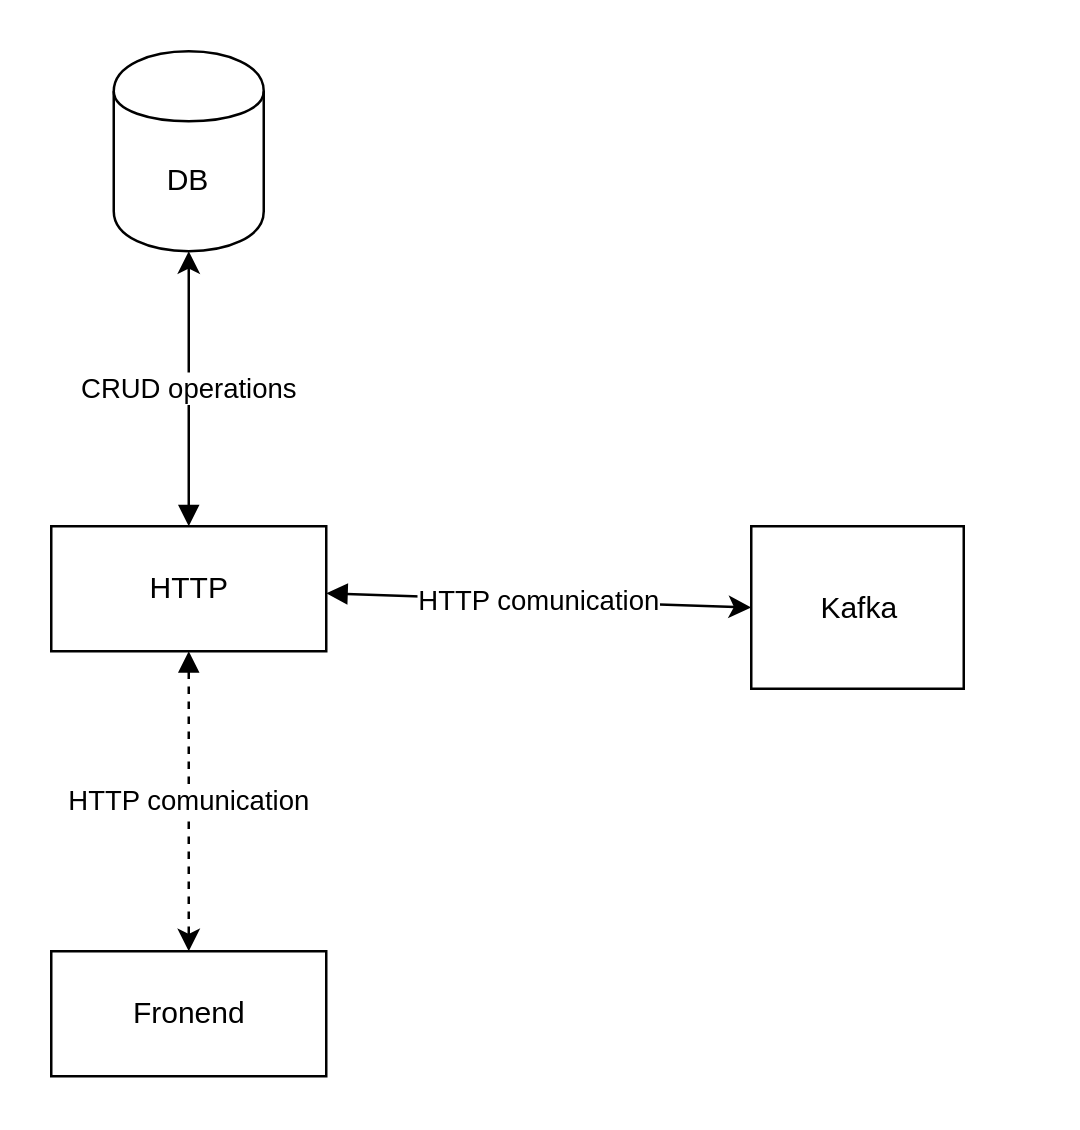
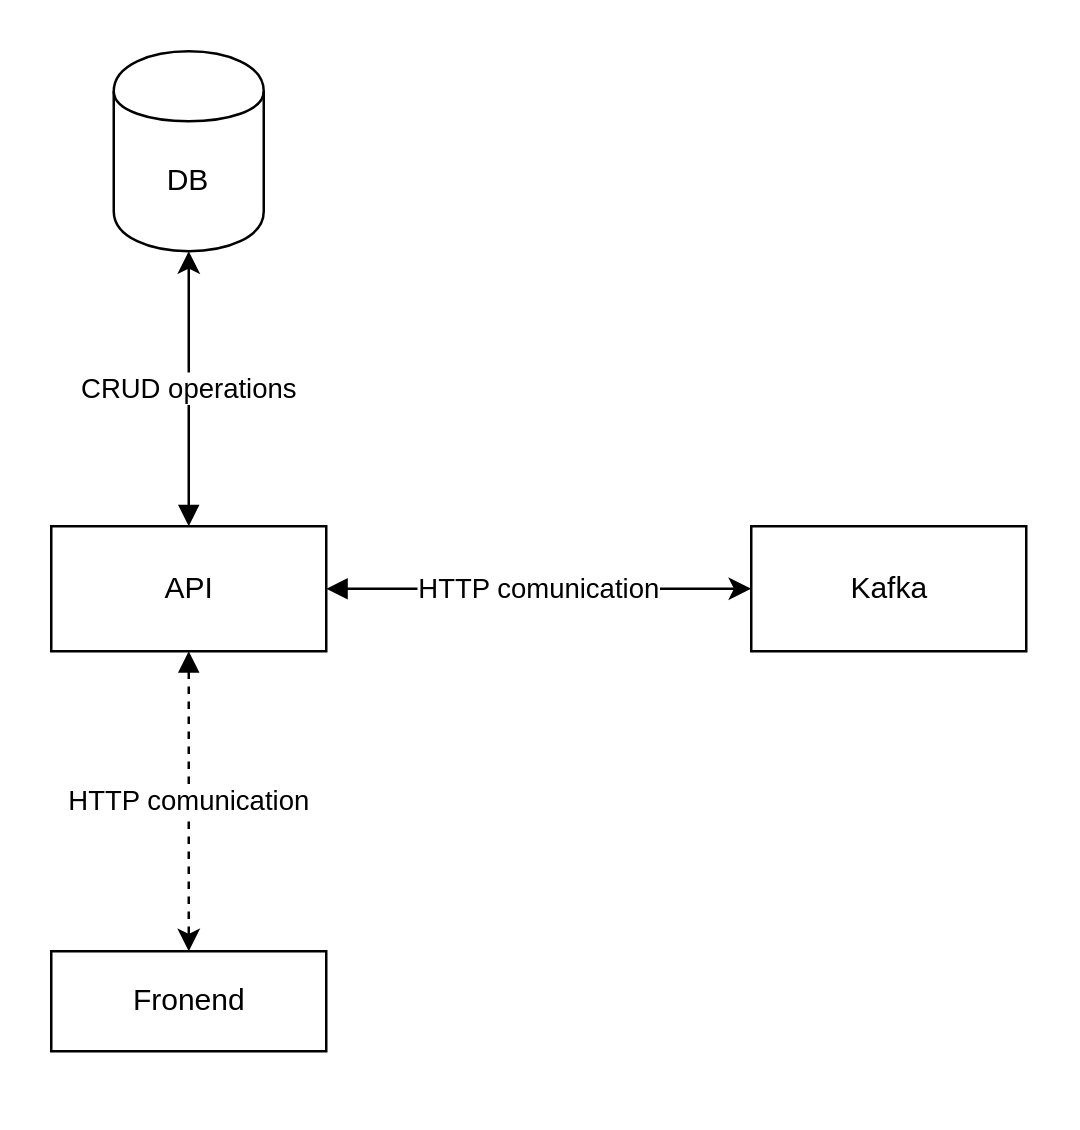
node "HTTP": label "HTTP" -> "API"
node "Kafka": size 213x163 -> 275x125
node "Fronend": size 275x125 -> 275x100
